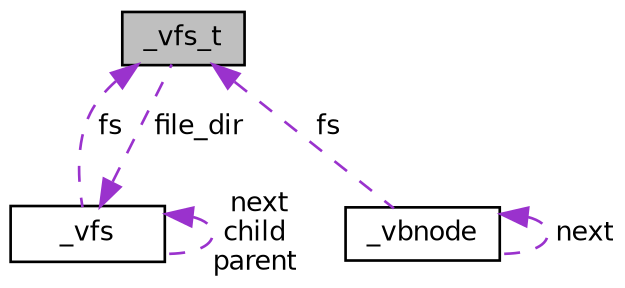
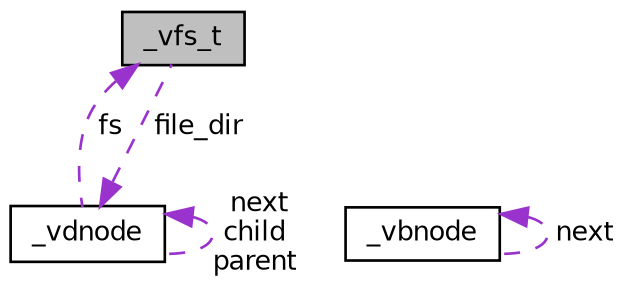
edge "_vbnode" -> "_vfs_t": removed, label "fs"
node "_vfs": label "_vfs" -> "_vdnode"
